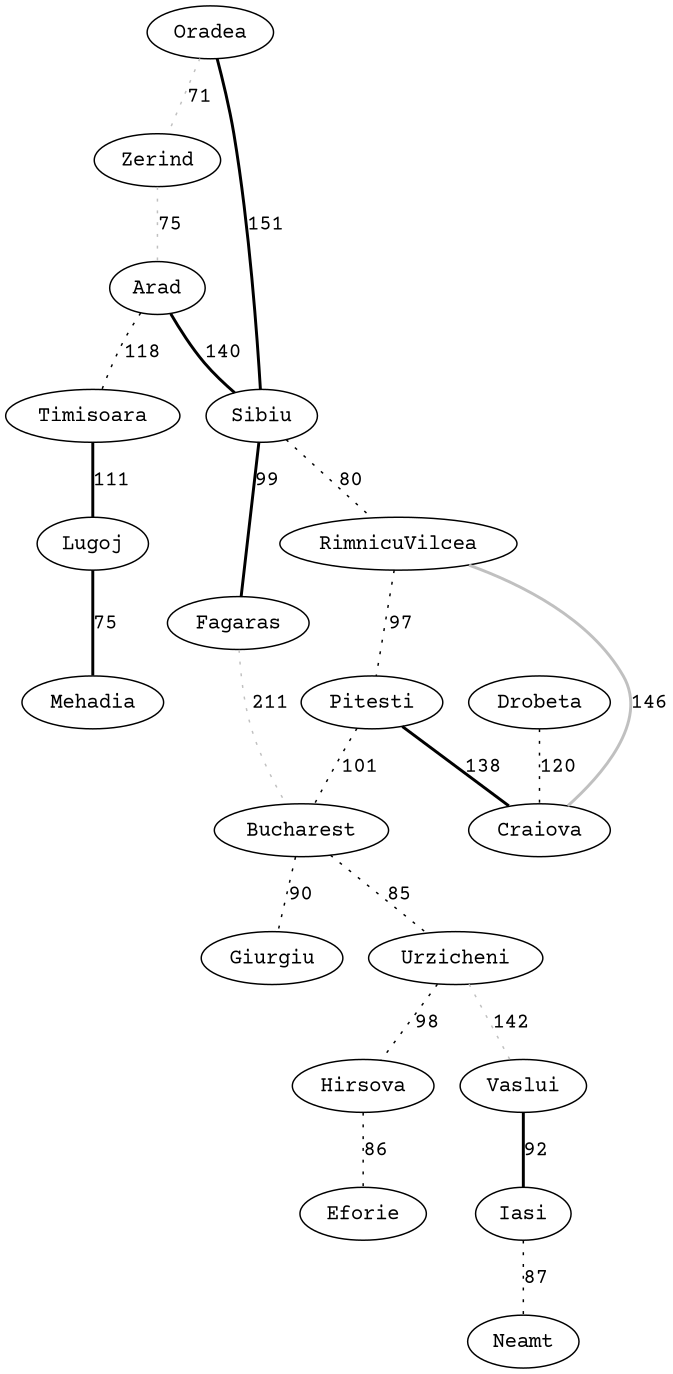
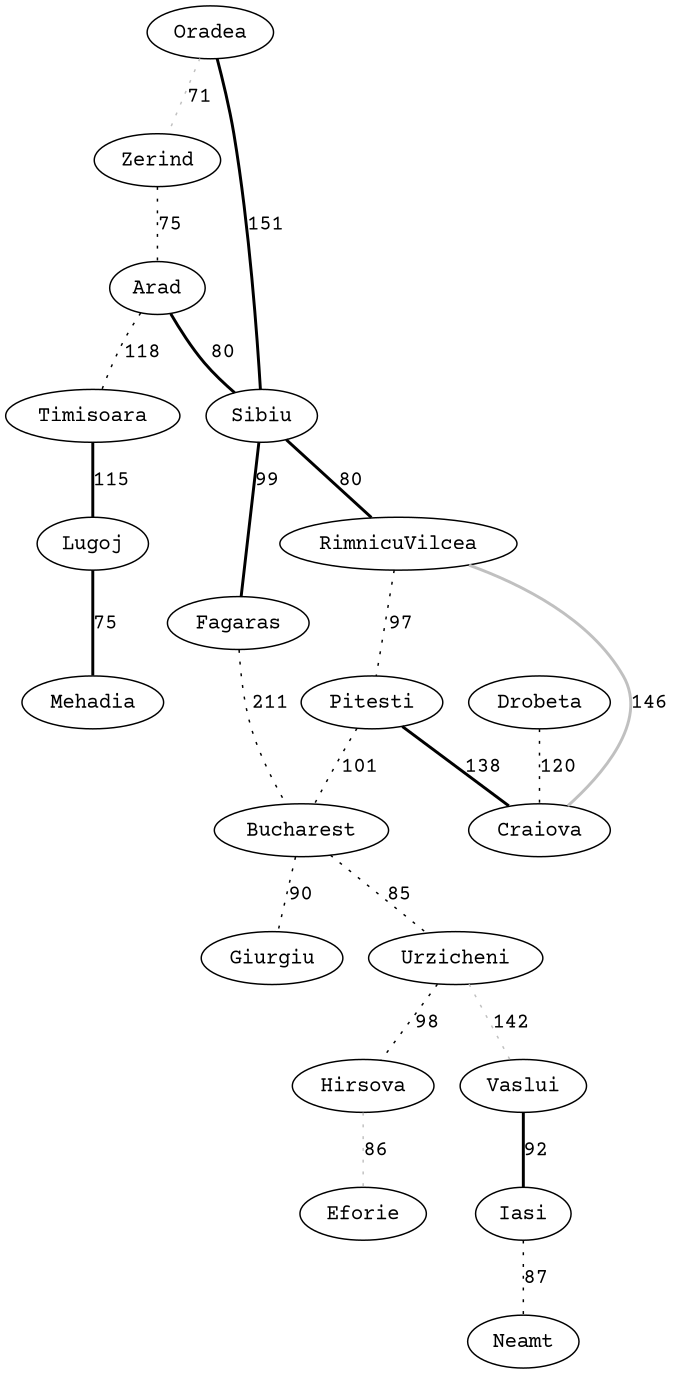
edge "Zerind" -- "Arad": color grey -> black
edge "Arad" -- "Sibiu": label "140" -> "80"
edge "Sibiu" -- "RimnicuVilcea": style dotted -> bold
edge "Timisoara" -- "Lugoj": label "111" -> "115"
edge "Fagaras" -- "Bucharest": color grey -> black
edge "Hirsova" -- "Eforie": color black -> grey
